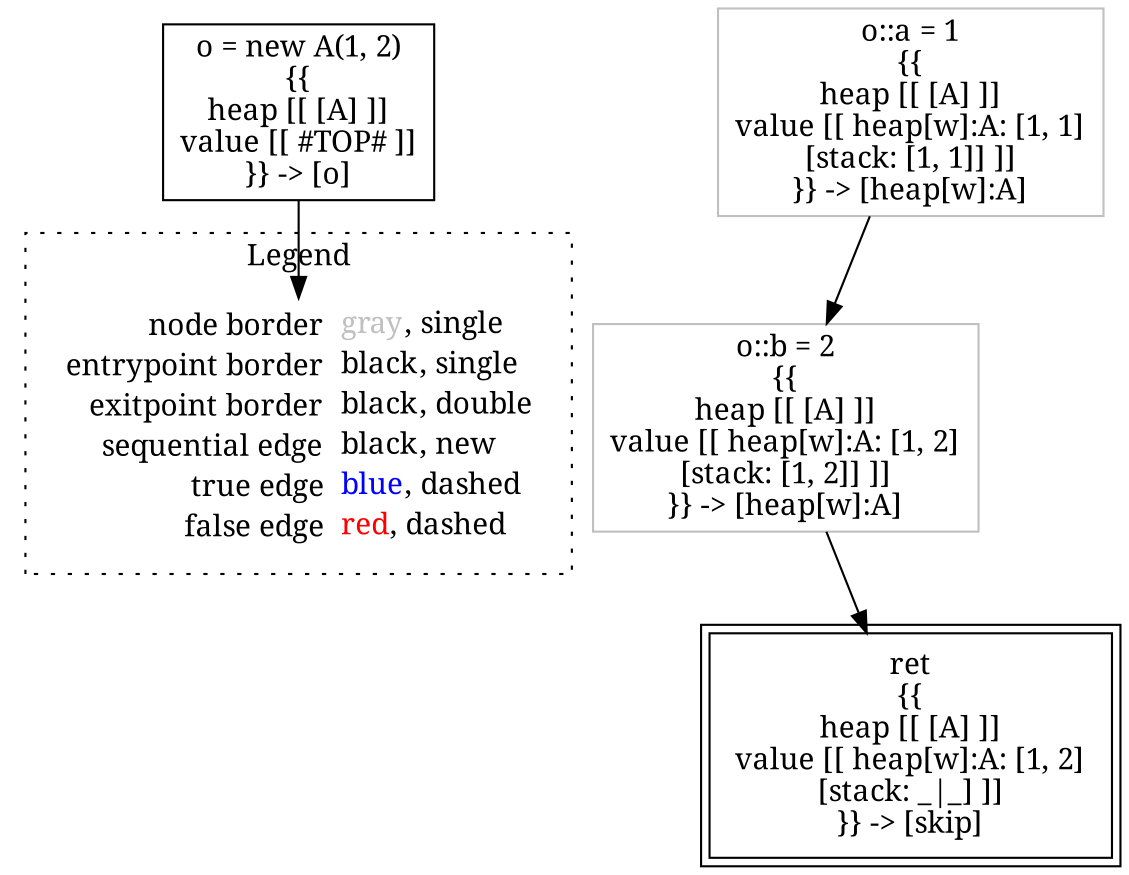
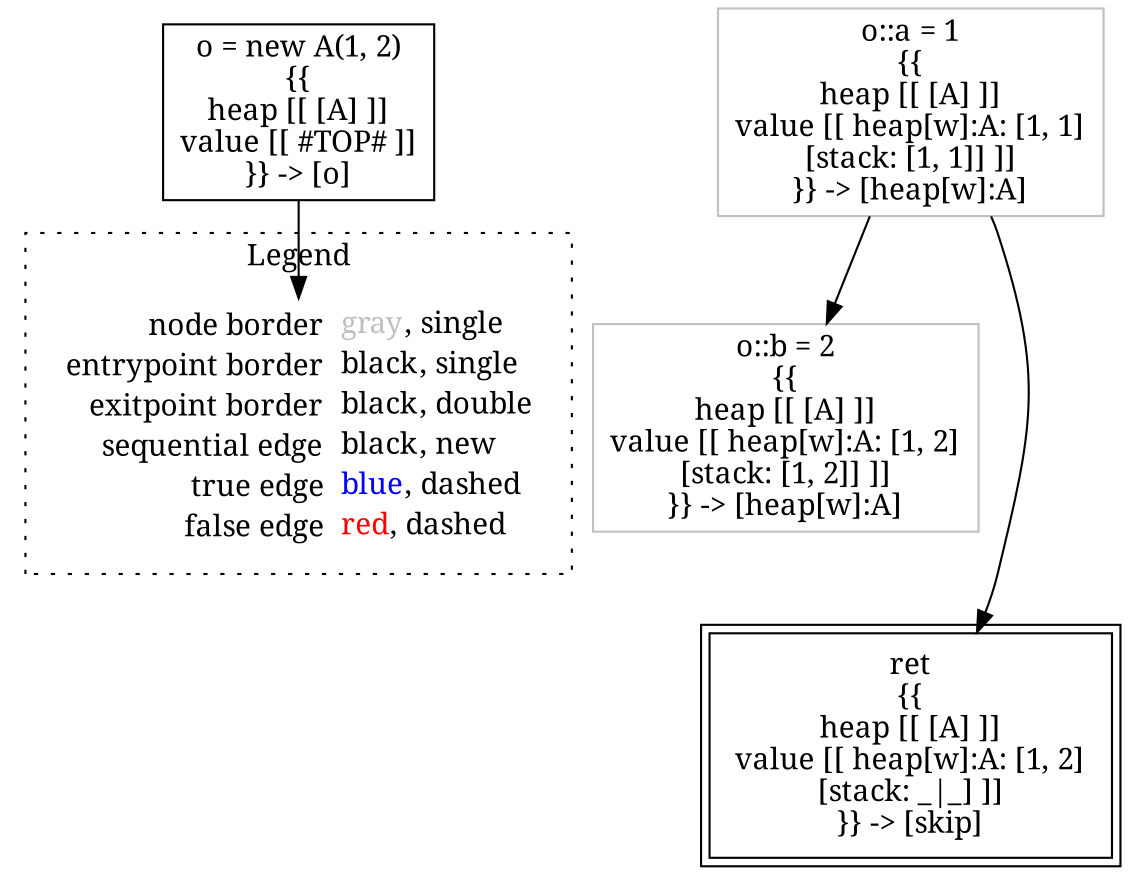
edge "o::b = 2" -> "ret": now "o::a = 1" -> "ret"
